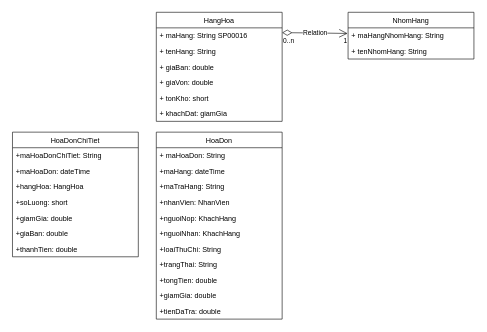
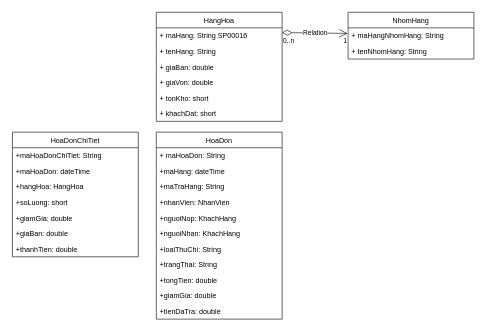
node "+ khachDat: giamGia": label "+ khachDat: giamGia" -> "+ khachDat: short"
